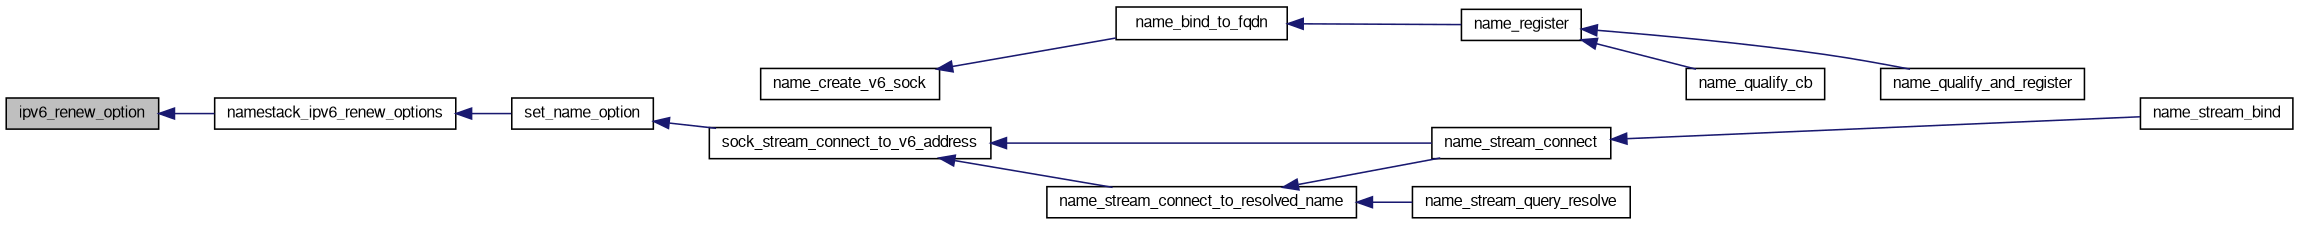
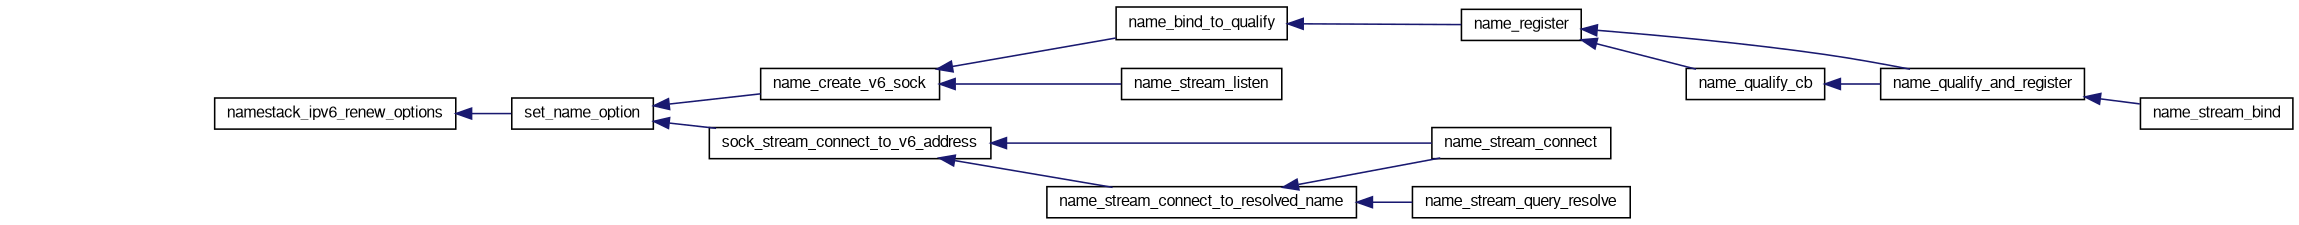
node "name_bind_to_fqdn": label "name_bind_to_fqdn" -> "name_bind_to_qualify"
node "name_stream_listen": added
edge "name_qualify_and_register" -> "name_qualify_cb": added
edge "name_create_v6_sock" -> "set_name_option": added
node "ipv6_renew_option": removed
edge "name_stream_bind" -> "name_stream_connect": now "name_stream_bind" -> "name_qualify_and_register"
